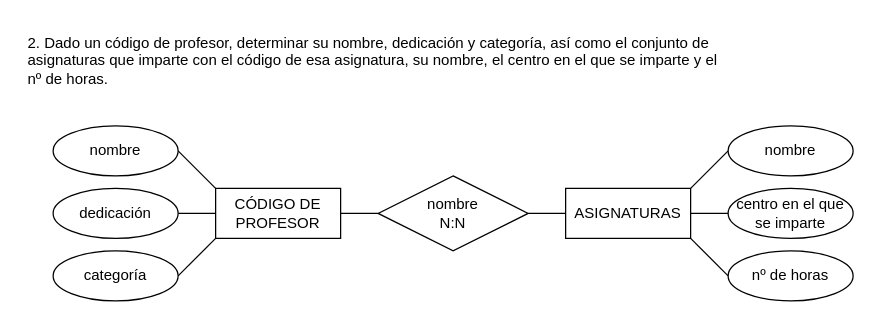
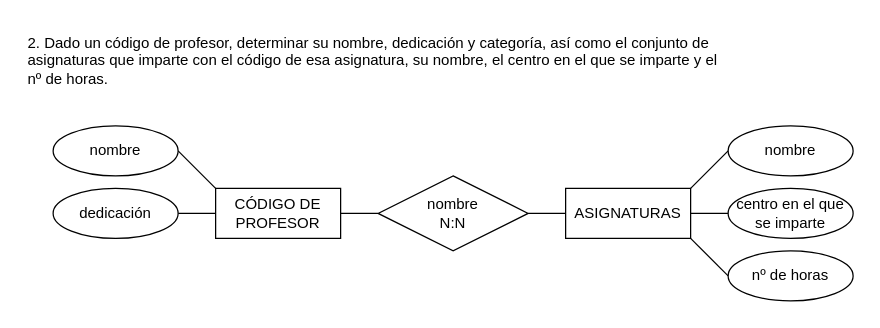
edge "CÓDIGO DE PROFESOR" -- "categoría": removed
node "categoría": removed
